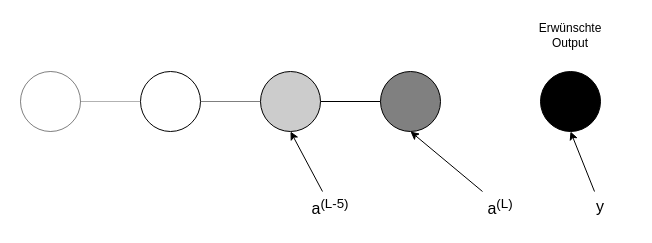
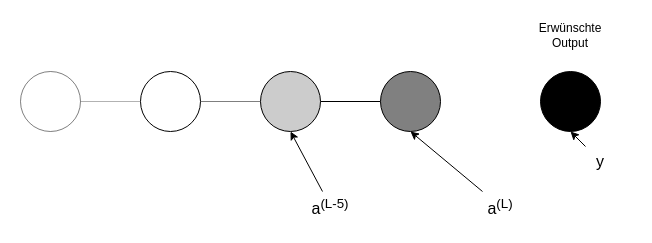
node "y": moved (601, 207) -> (601, 162)
